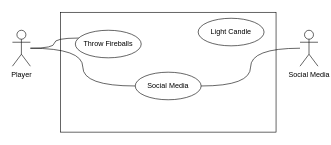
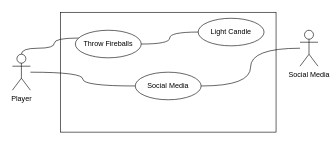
edge "Light Candle" -- "Throw Fireballs": added
node "Player": moved (21, 48) -> (21, 72)
